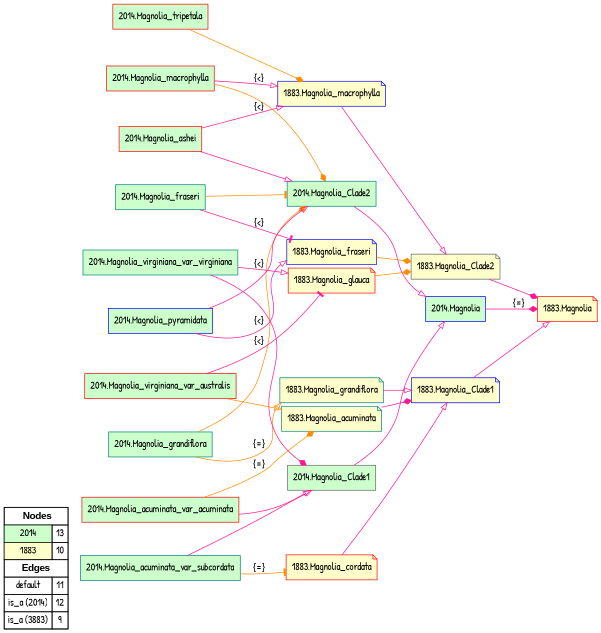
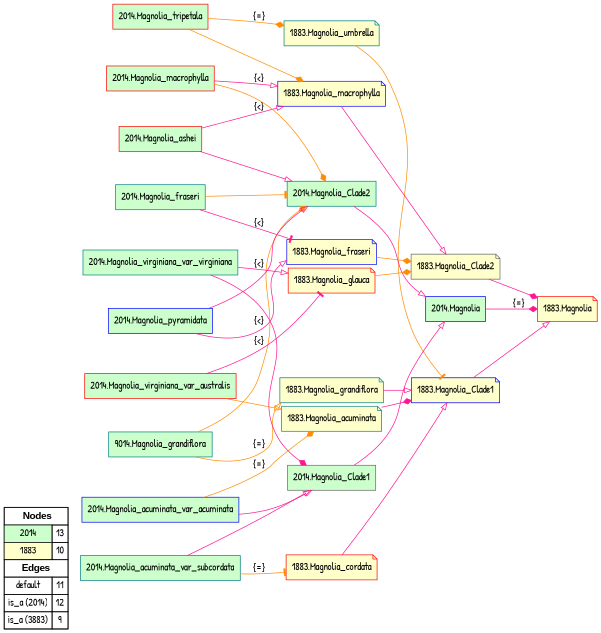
node "1883.Magnolia_umbrella": added
node "2014.Magnolia_grandiflora": label "2014.Magnolia_grandiflora" -> "9014.Magnolia_grandiflora"
node "2014.Magnolia_acuminata_var_acuminata": color red -> blue
